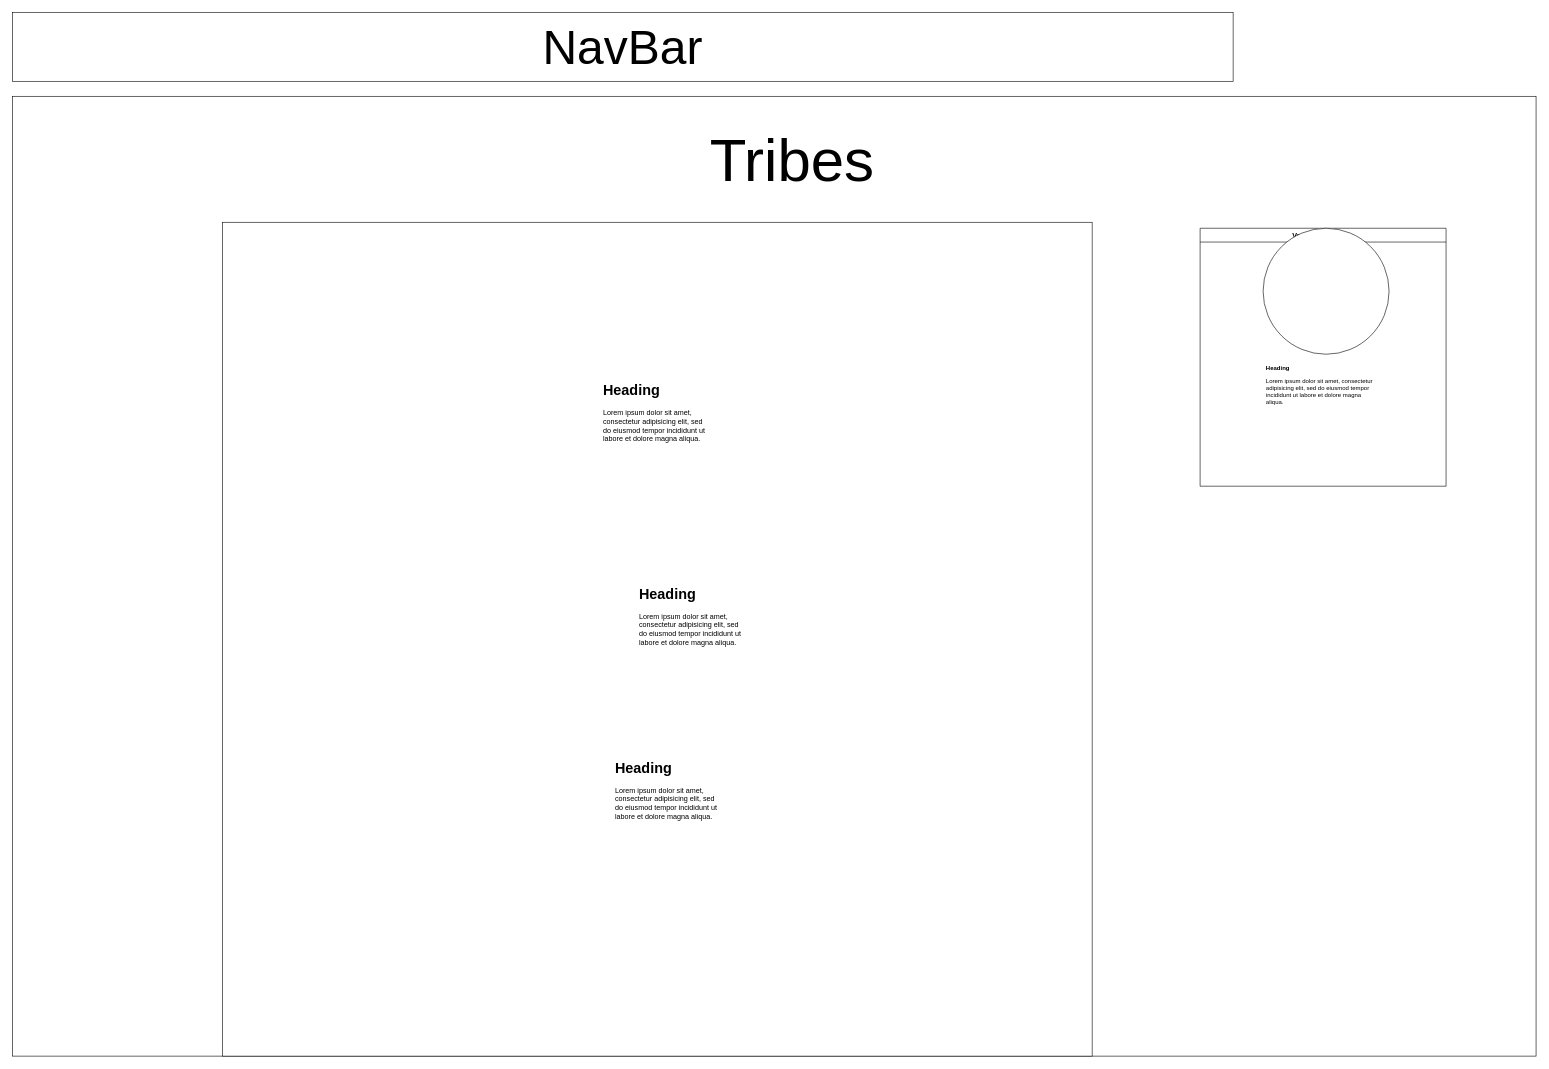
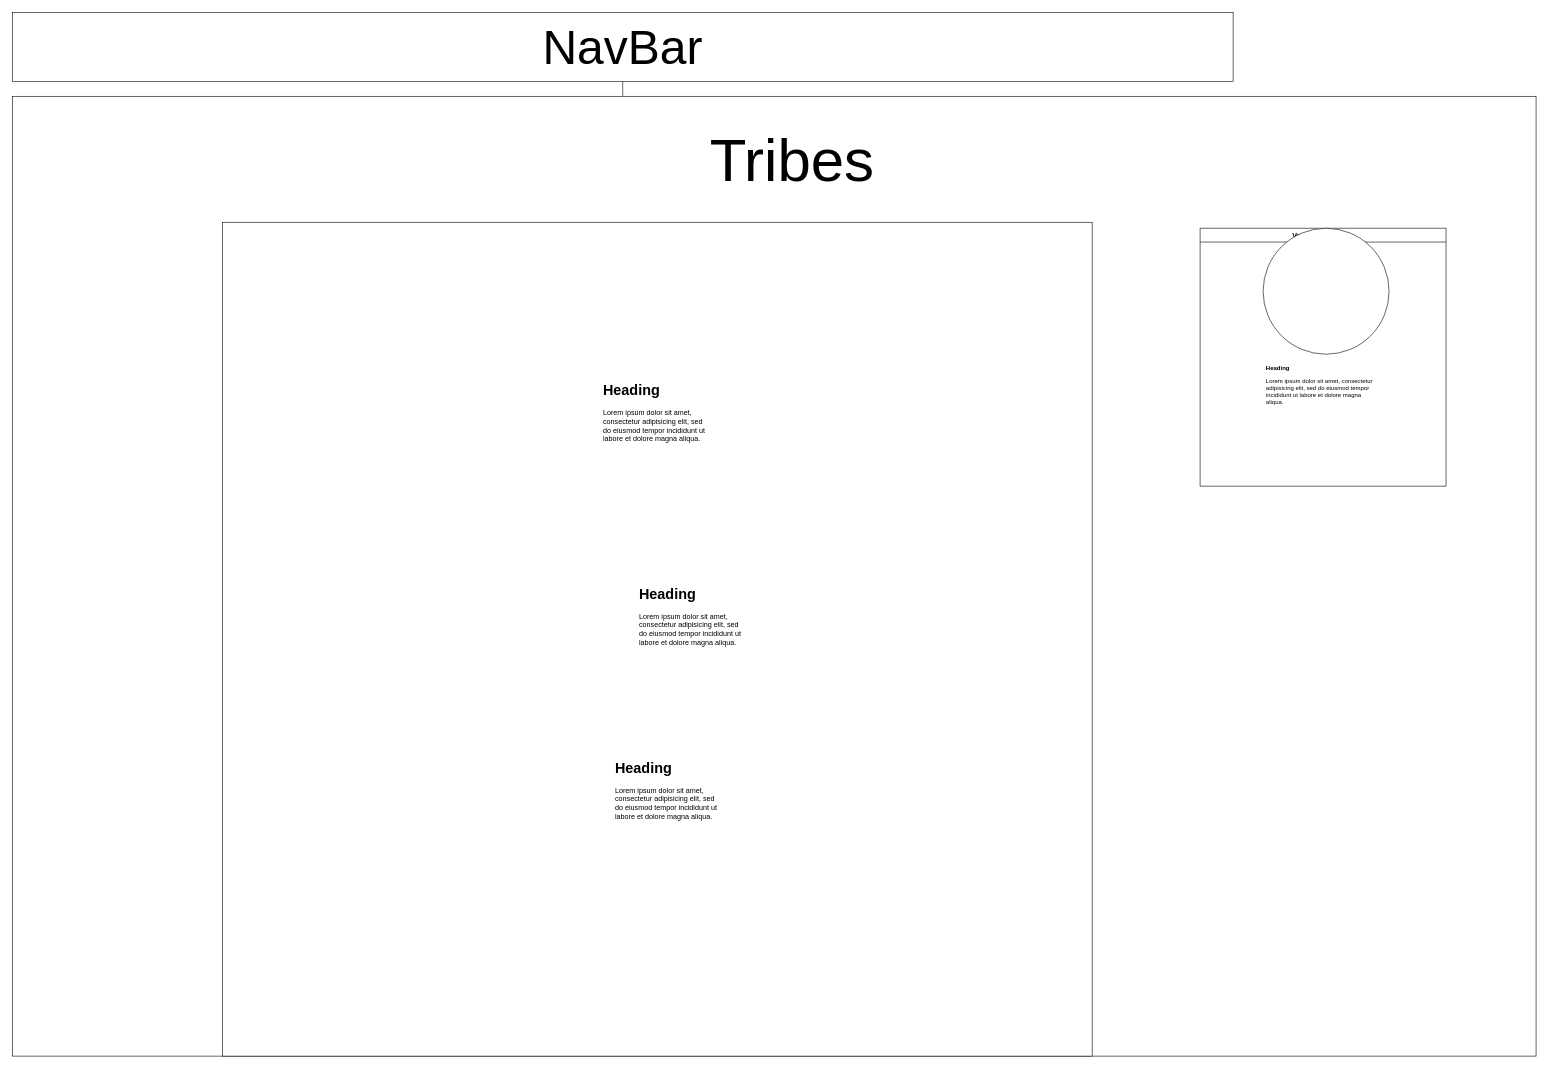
edge "NavBar" -> "Tribes": added
